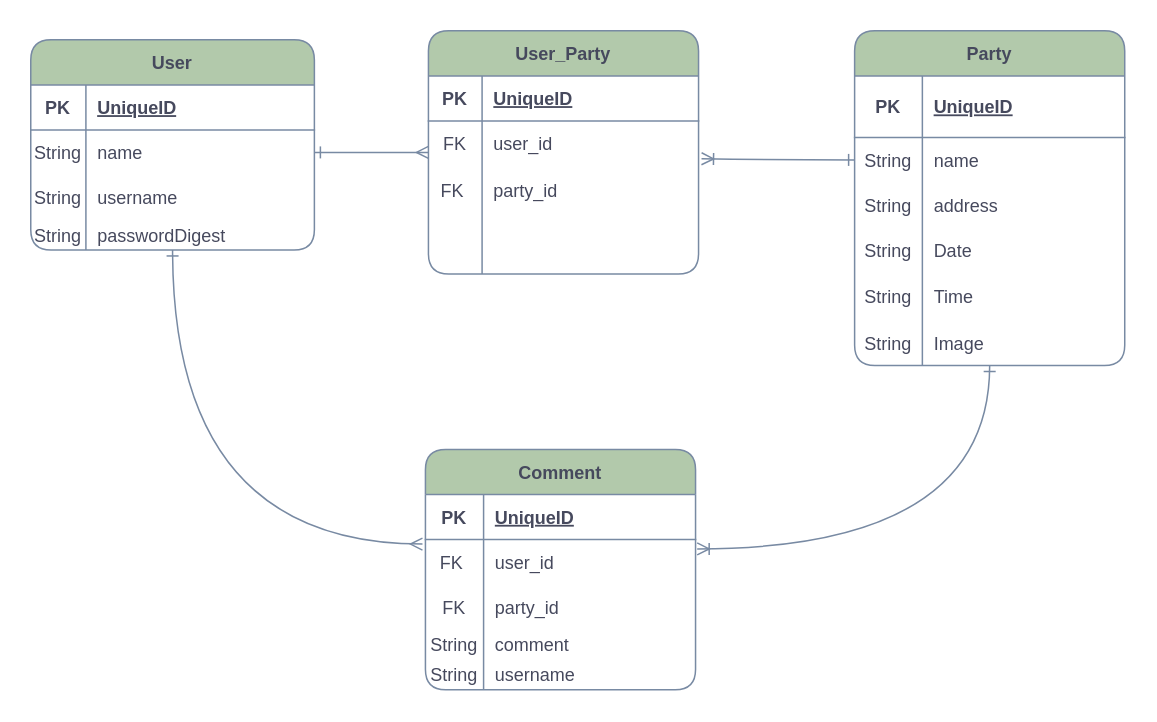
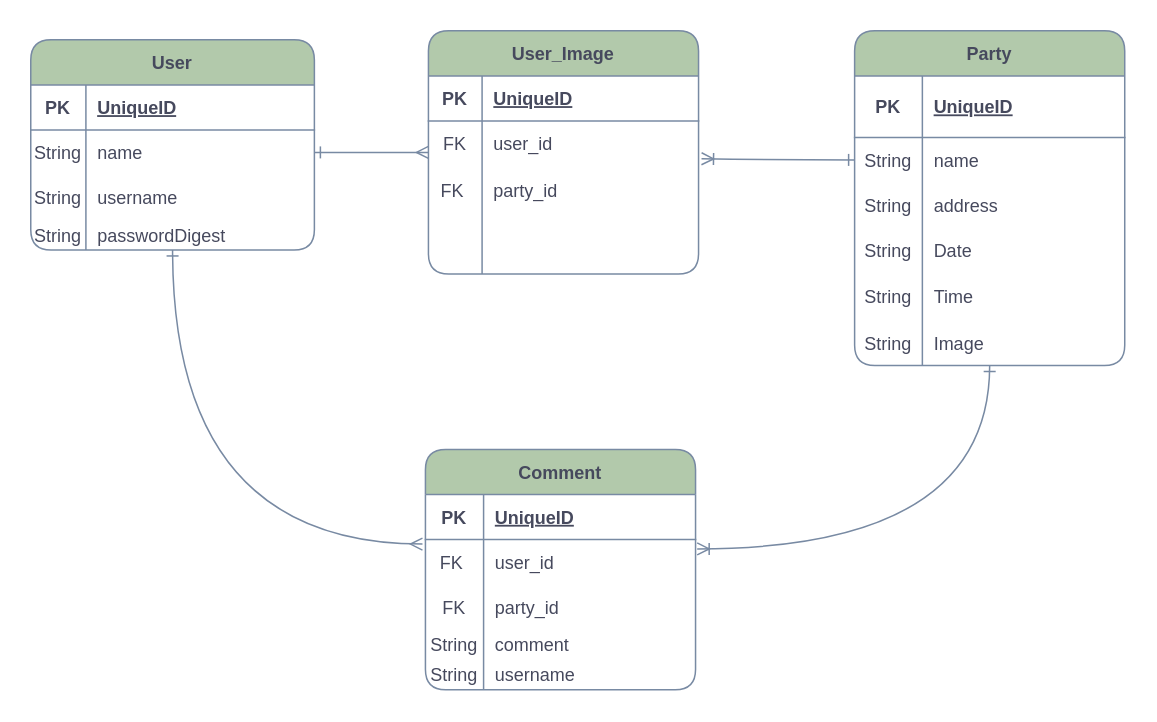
node "User_Party": label "User_Party" -> "User_Image"
